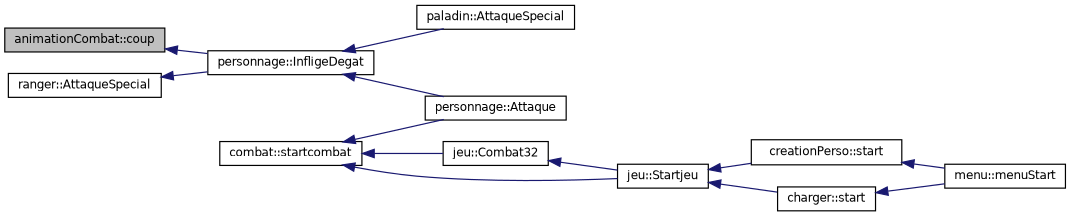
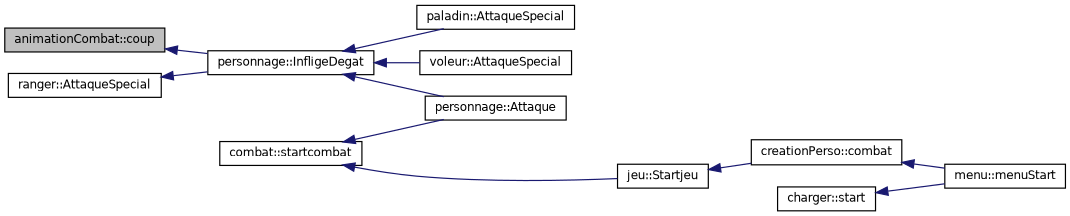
node "voleur::AttaqueSpecial": added
node "creationPerso::start": label "creationPerso::start" -> "creationPerso::combat"
node "jeu::Combat32": removed
edge "charger::start" -> "jeu::Startjeu": removed
